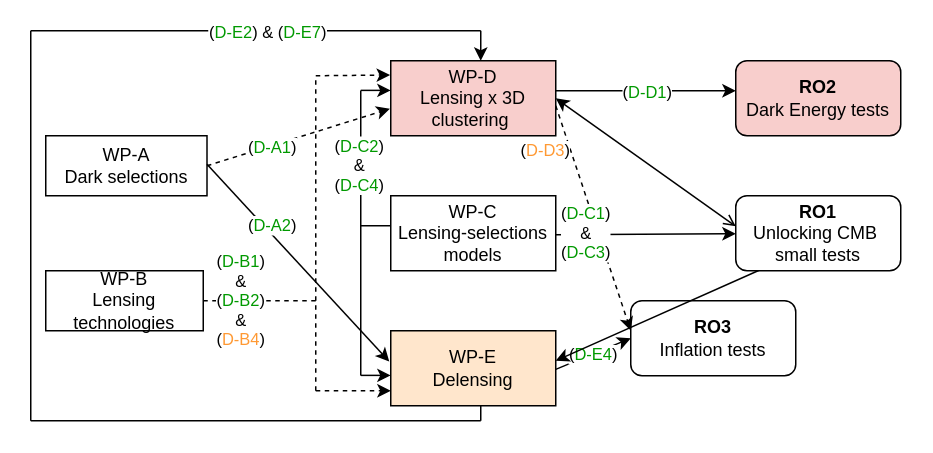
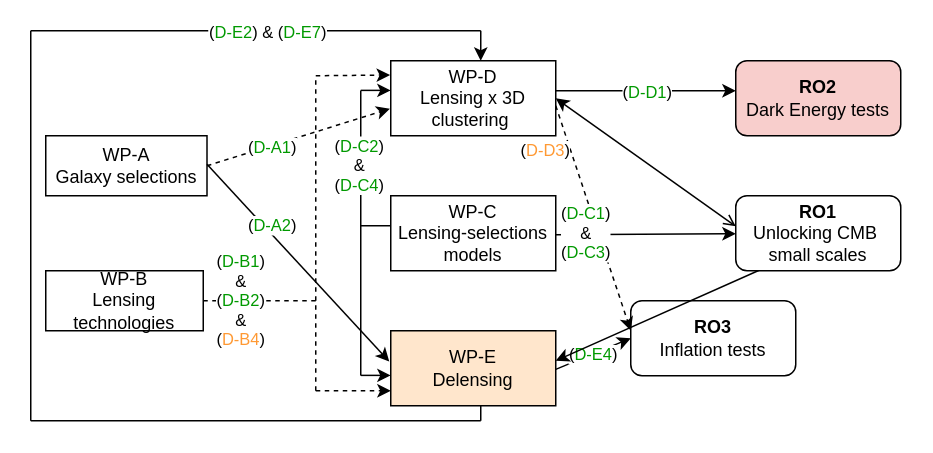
node "WP-D Lensing x 3D clustering": fillcolor #f8cecc -> #ffffff
node "WP-A Dark selections": label "WP-A Dark selections" -> "WP-A Galaxy selections"
node "RO1 Unlocking CMB small tests": label "RO1 Unlocking CMB small tests" -> "RO1 Unlocking CMB small scales"
